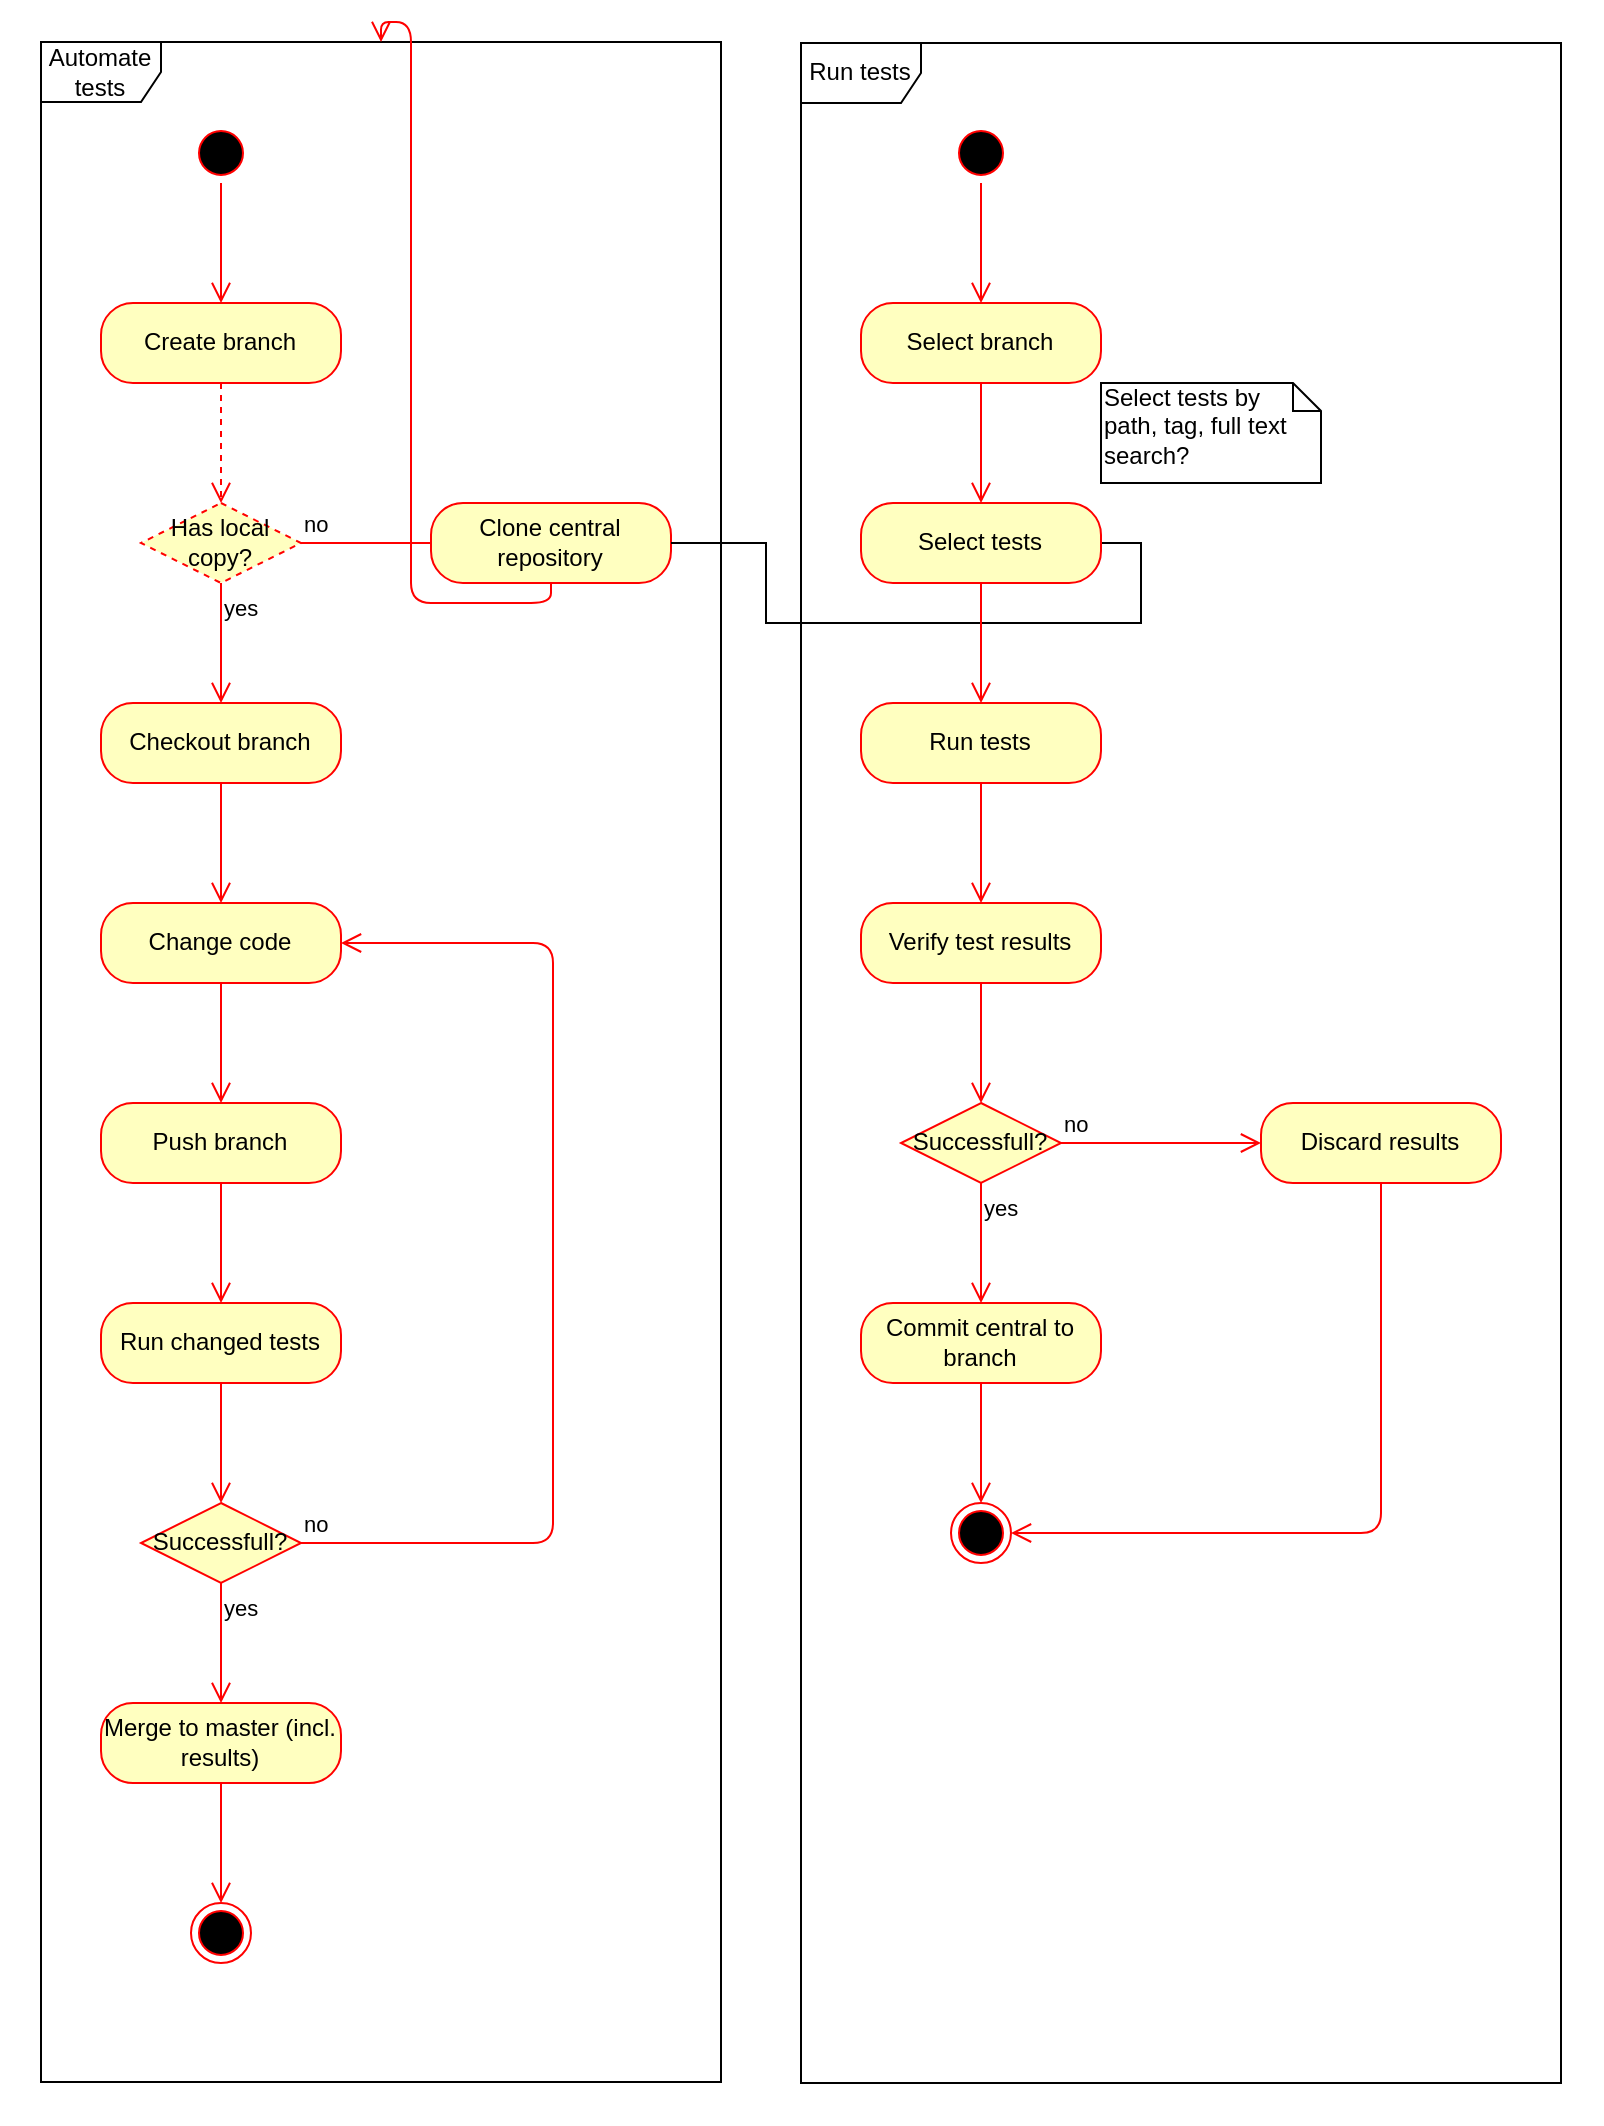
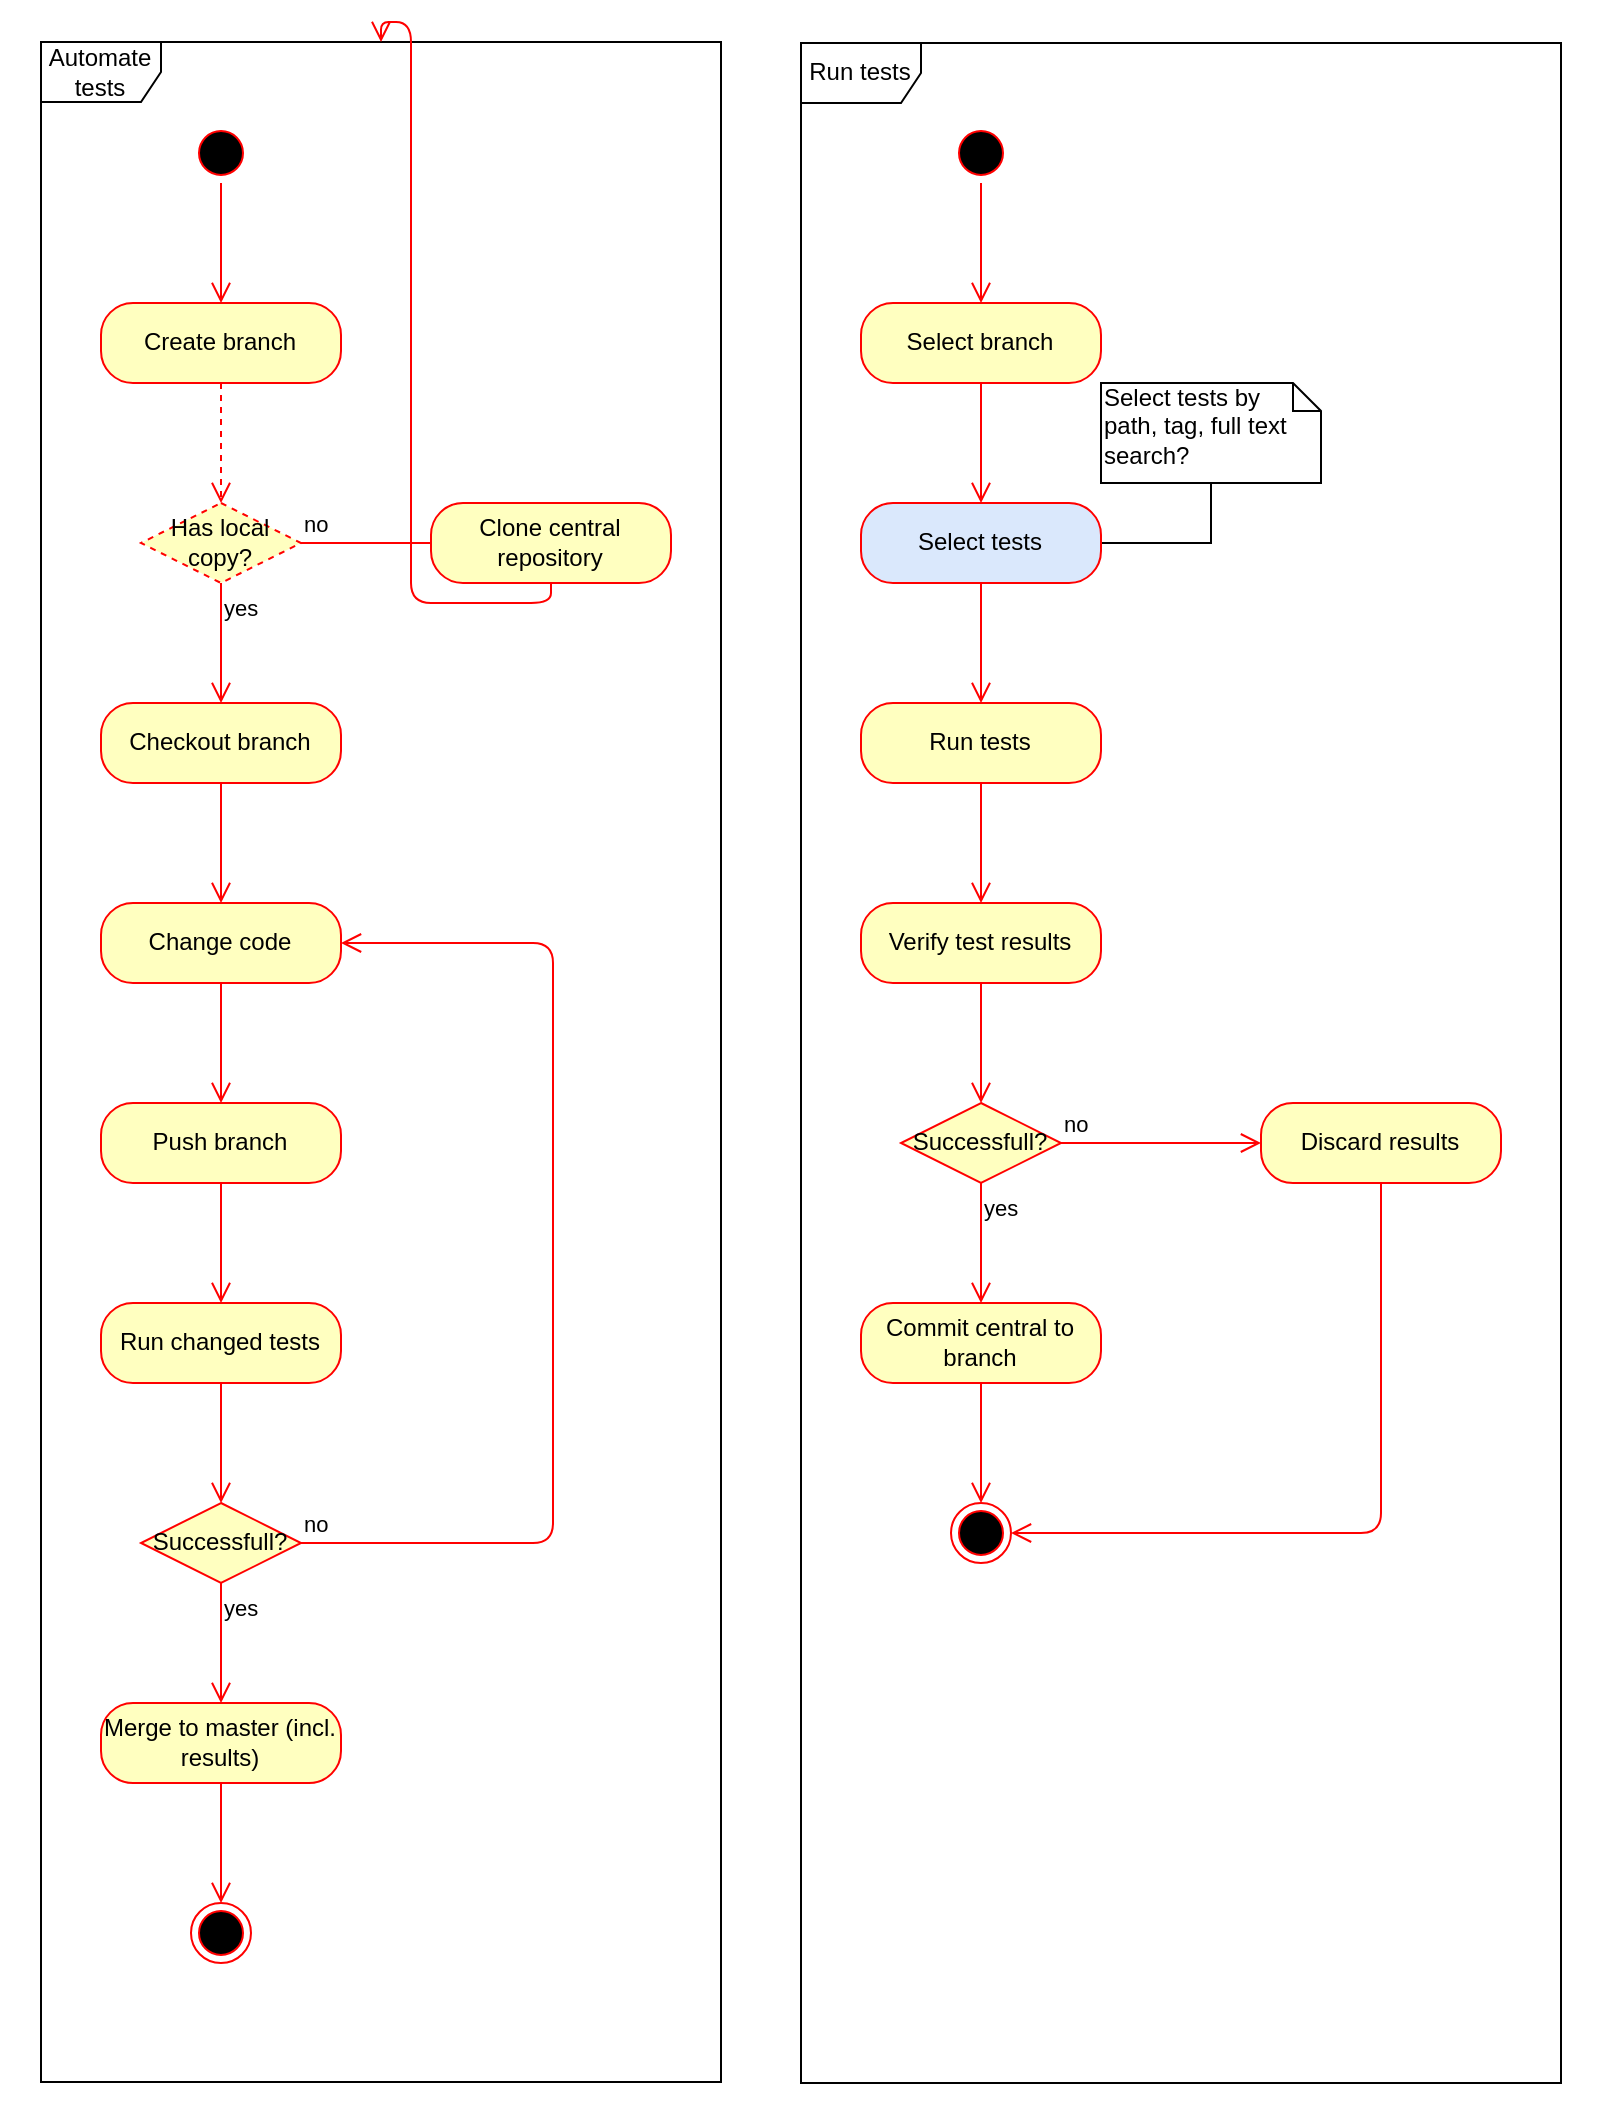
node "Select tests": fillcolor #ffffc0 -> #dae8fc
edge "Clone central repository" -- "Select tests": now "Select tests by path, tag, full text search?" -- "Select tests"
